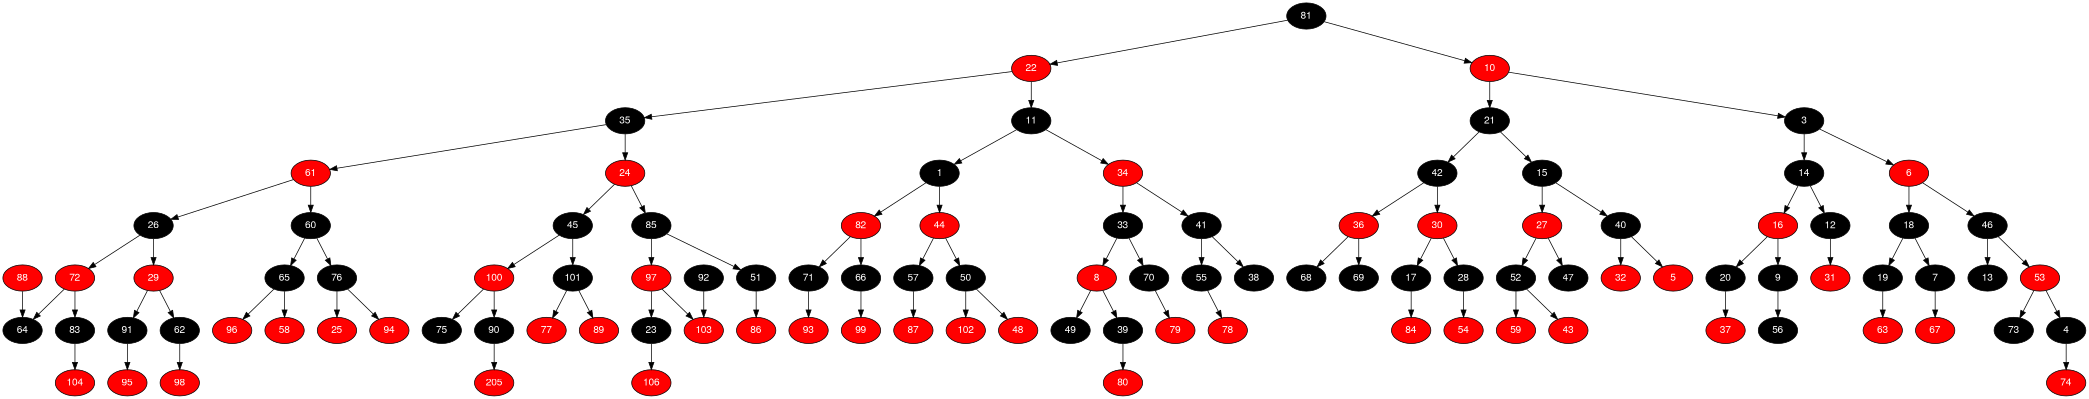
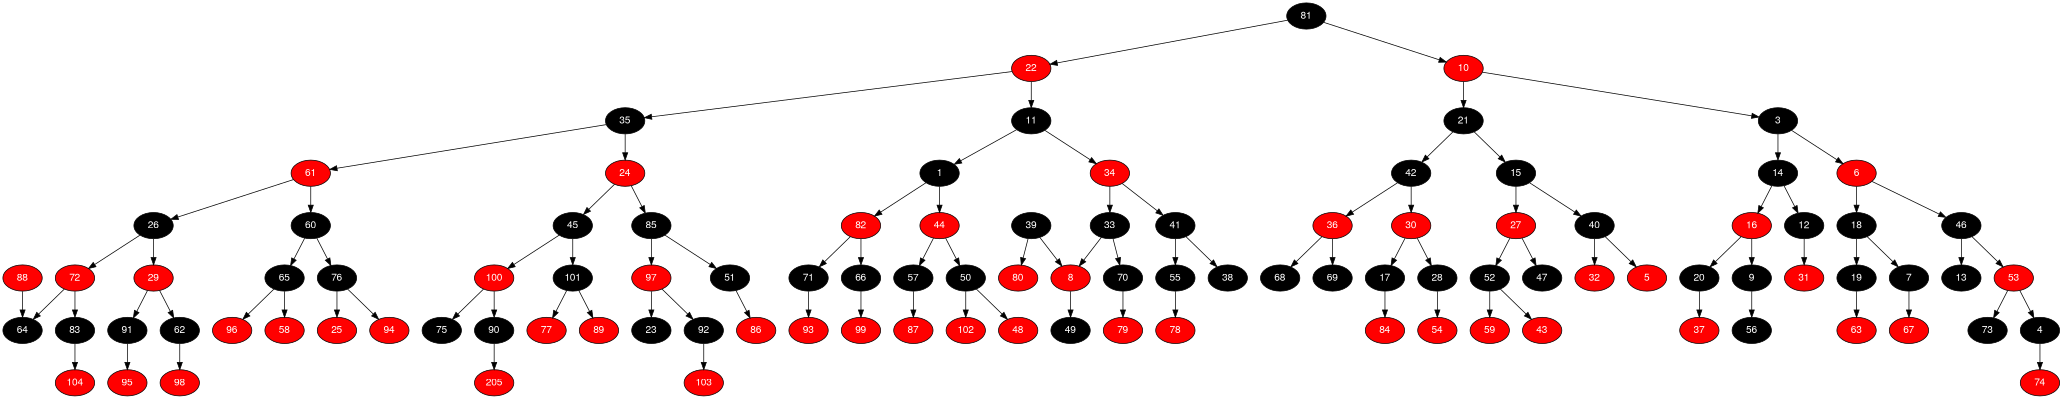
edge "8" -> "39": reversed
edge "97" -> "103": now "97" -> "92"
node "106": removed
